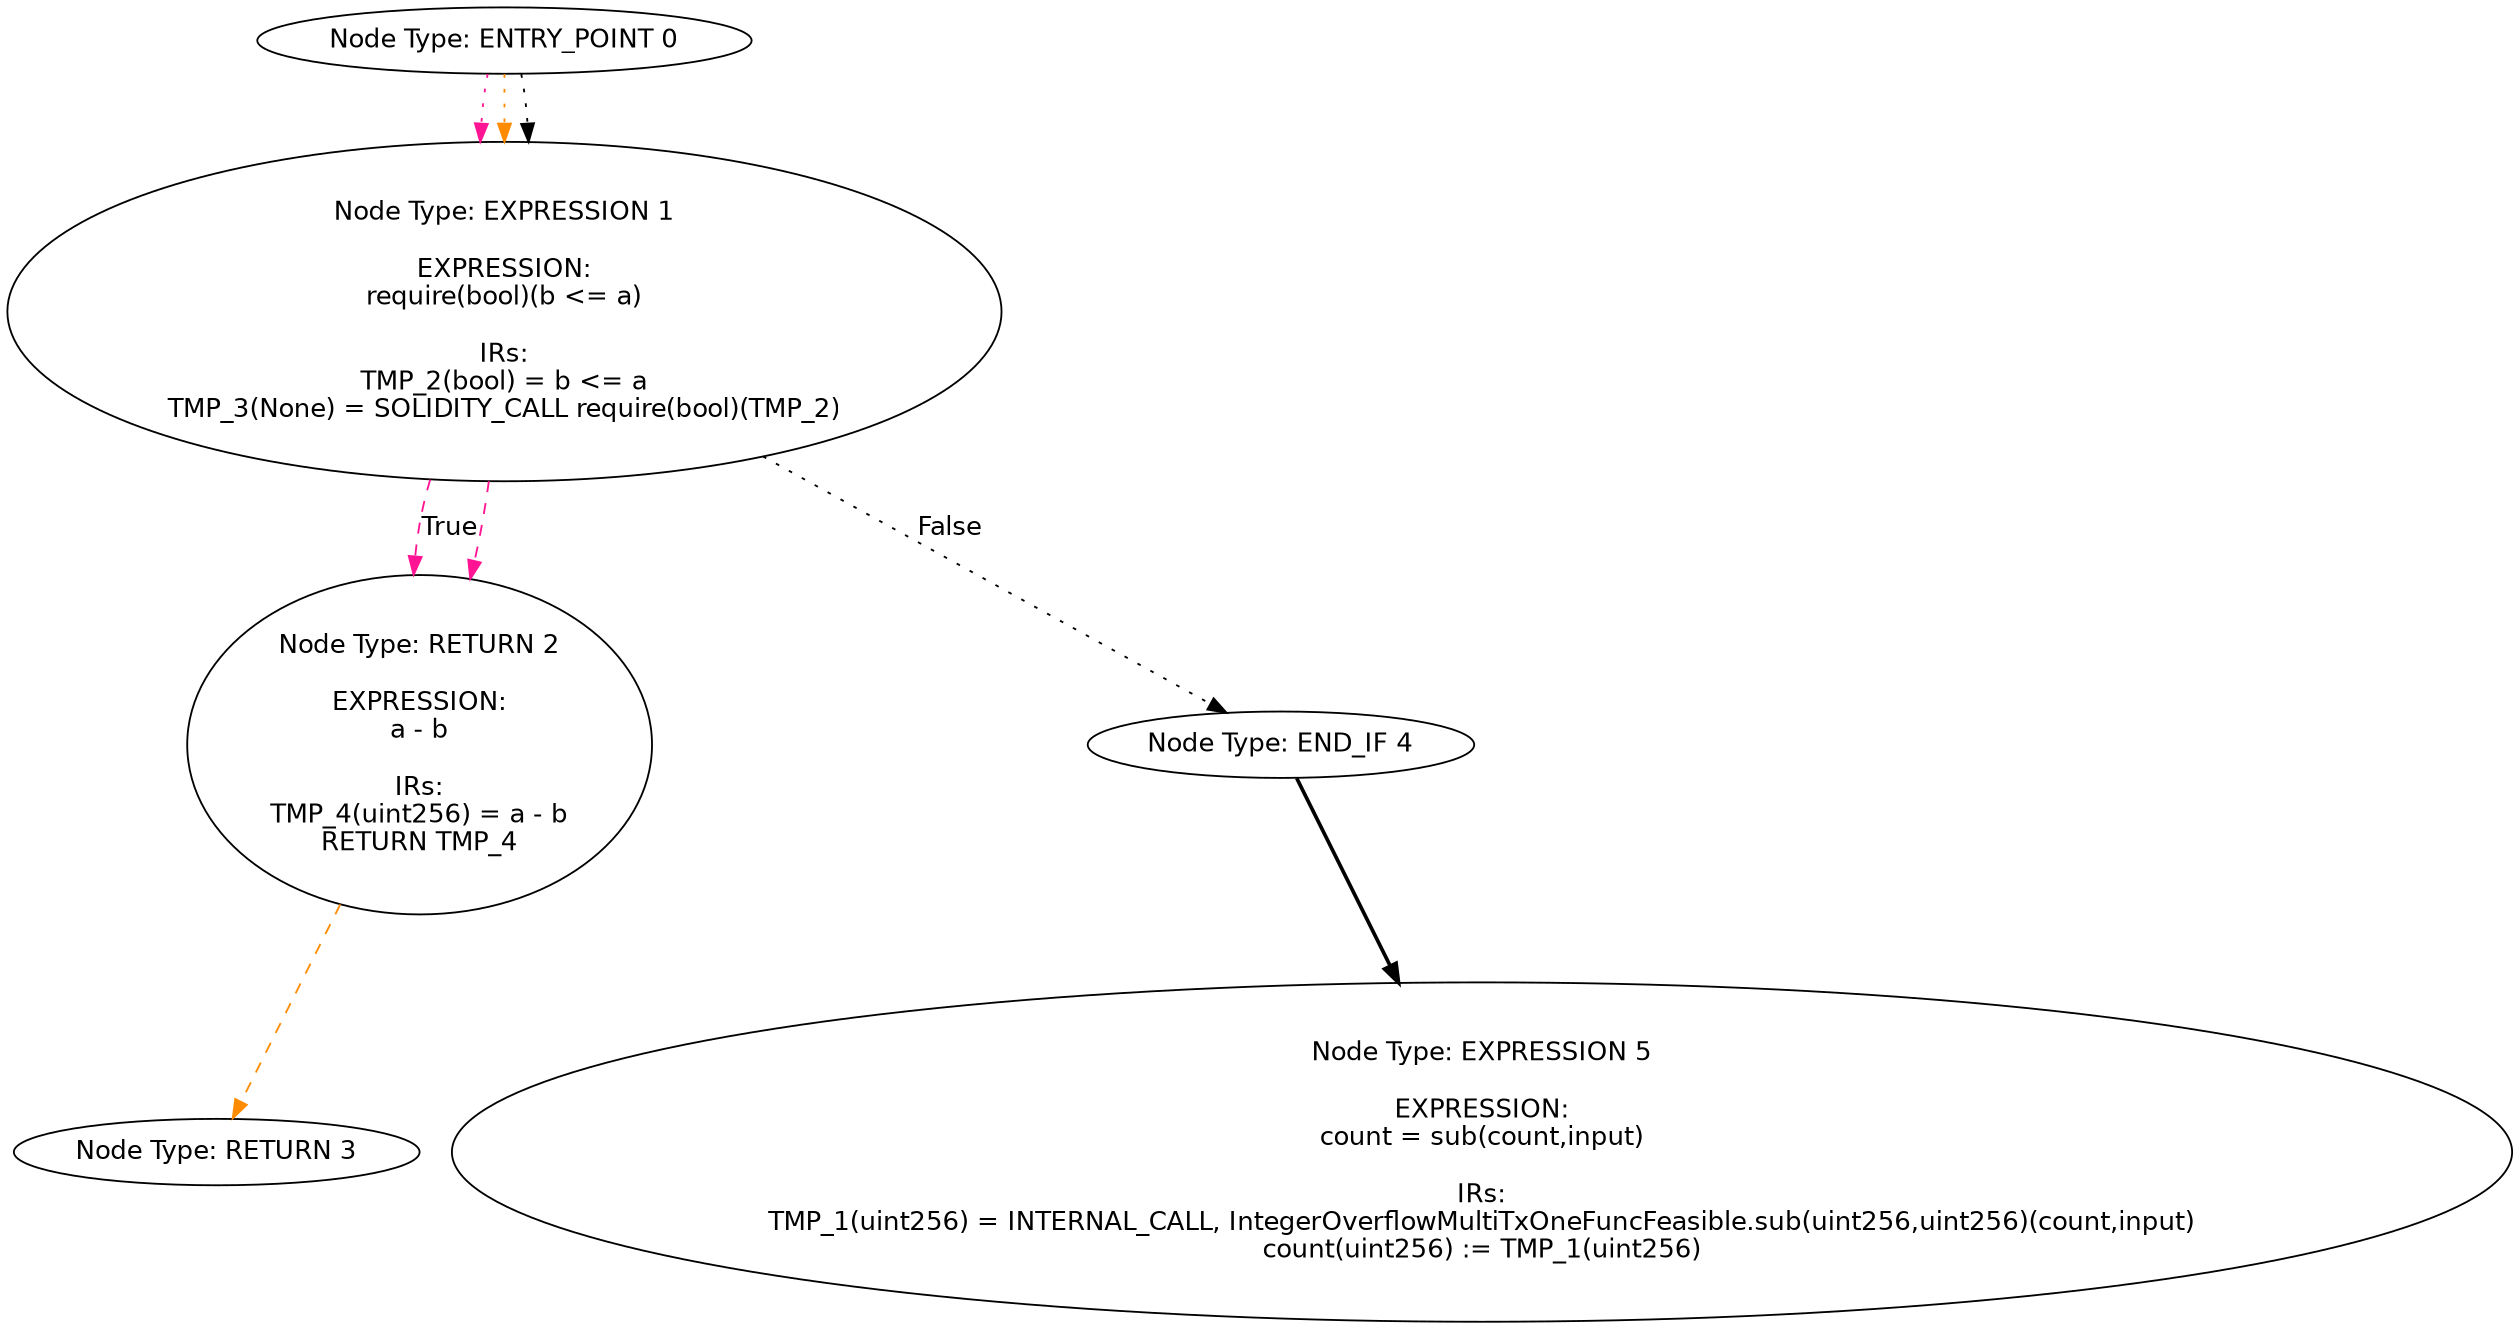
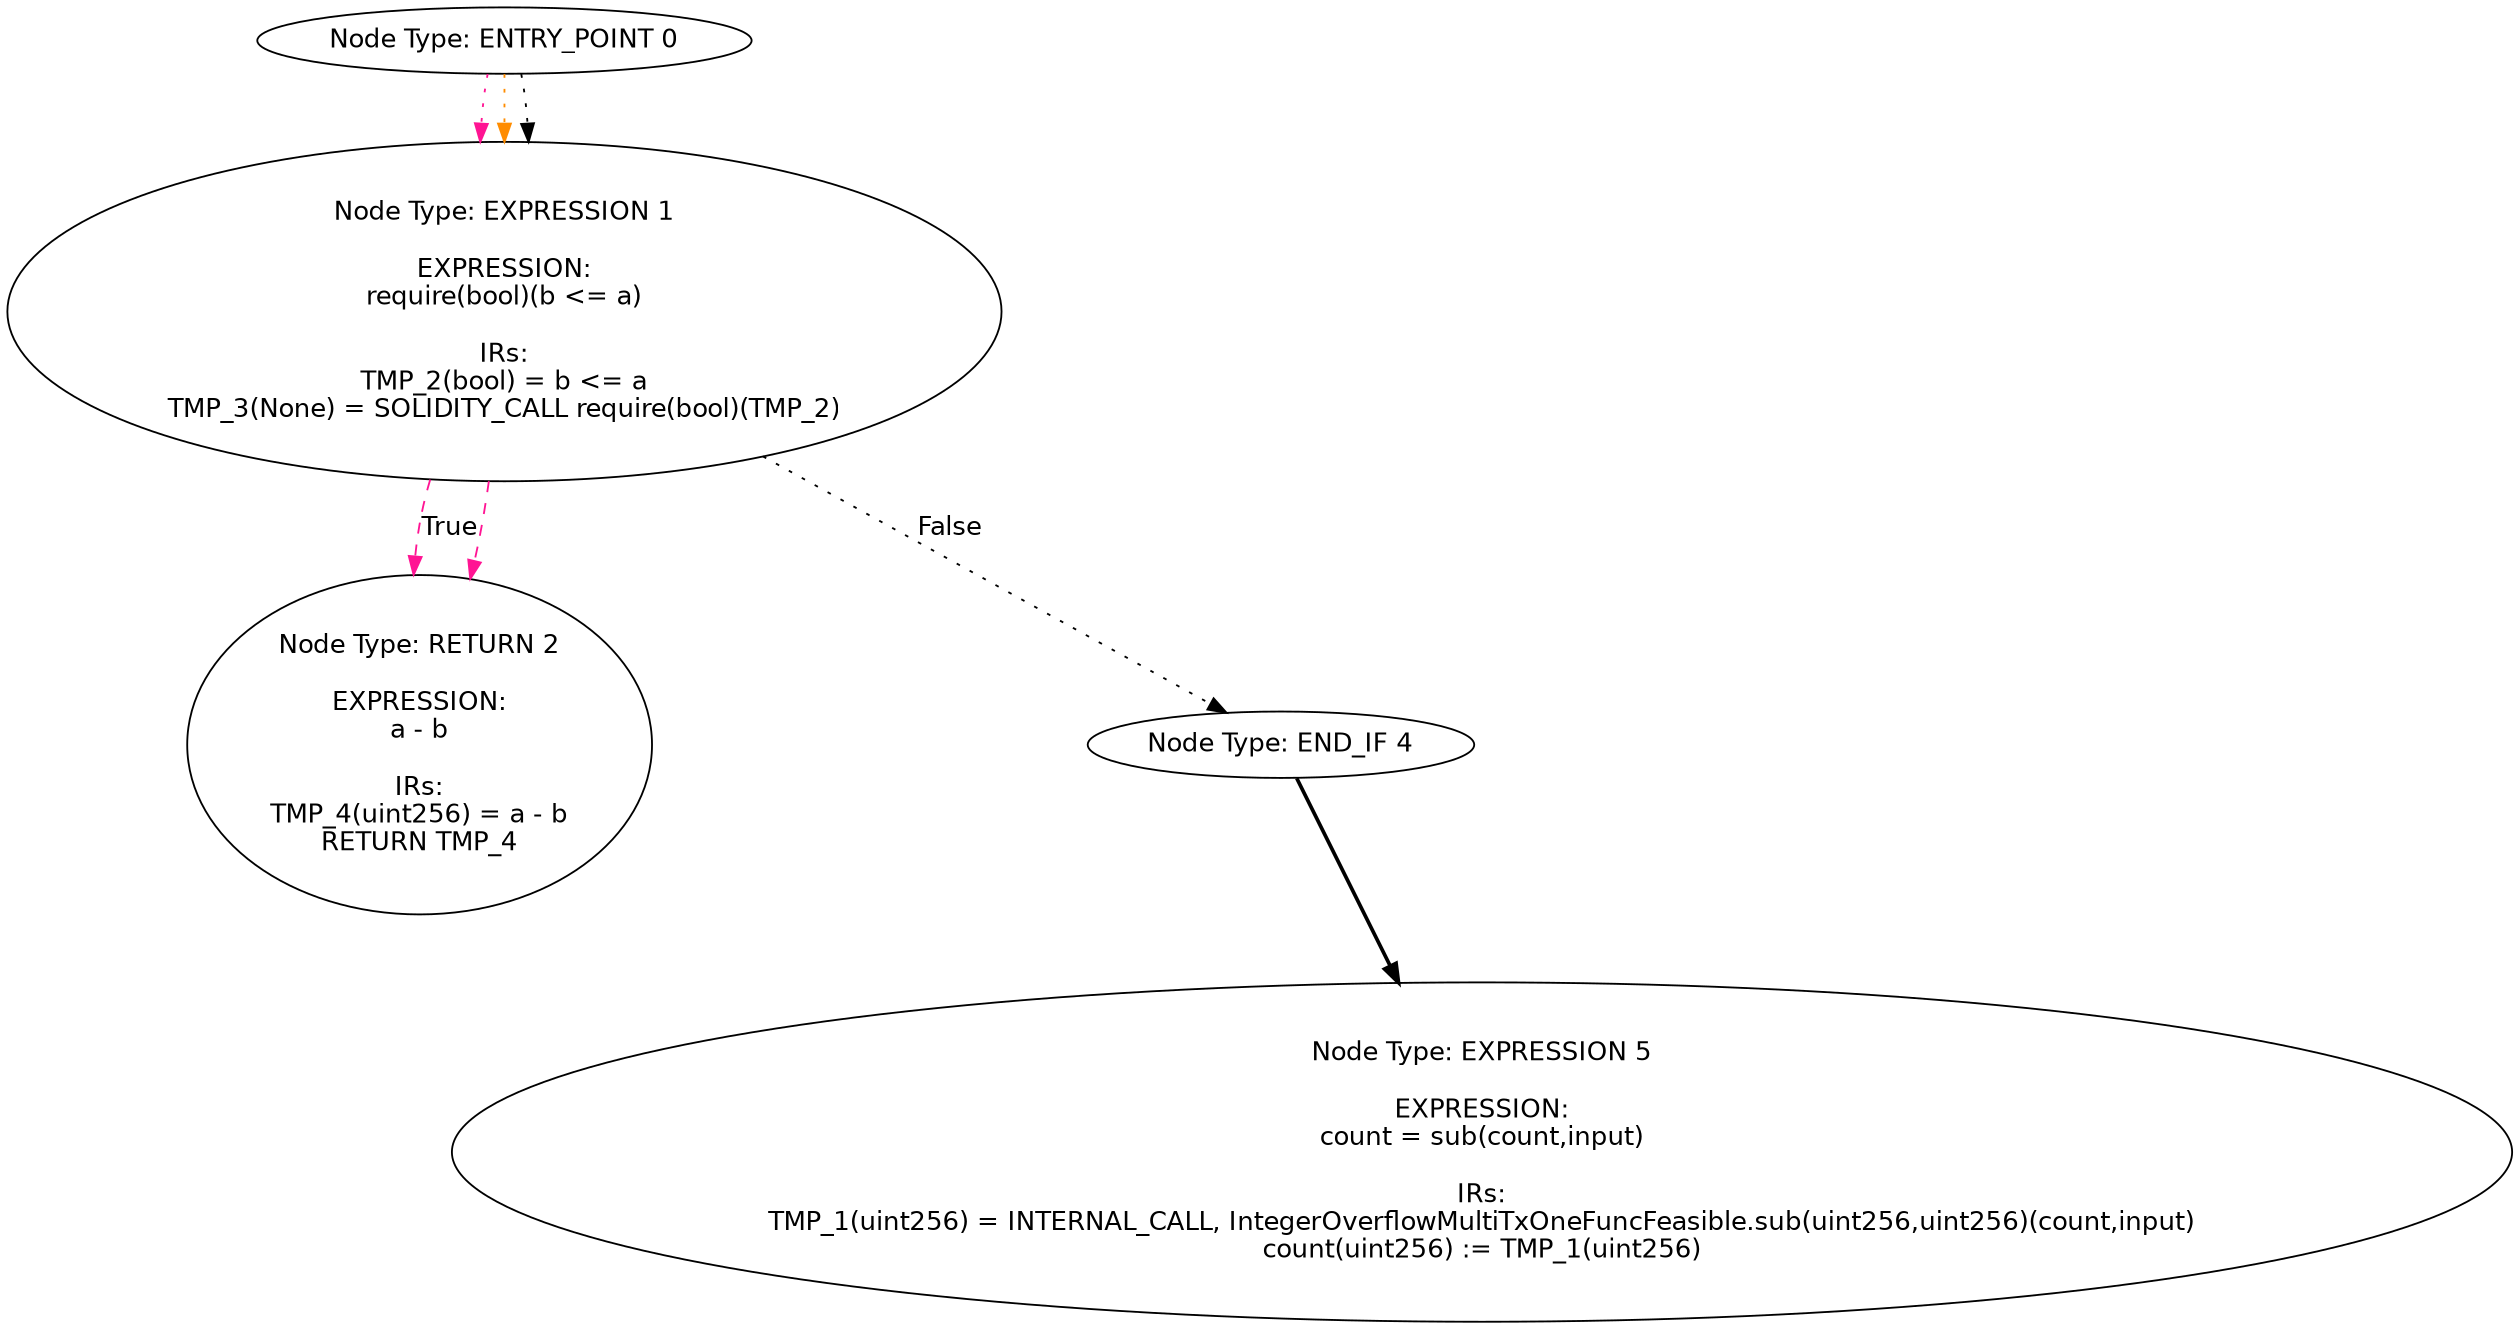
node "Node Type: RETURN 3": removed
